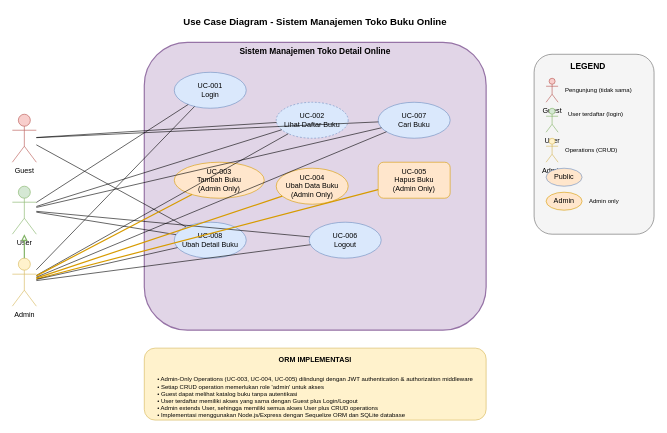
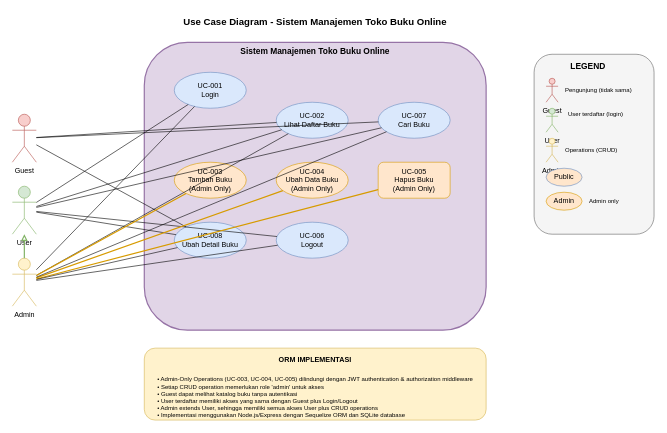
node "Sistem Manajemen Toko Detail Online": label "Sistem Manajemen Toko Detail Online" -> "Sistem Manajemen Toko Buku Online"
node "UC-002 Lihat Daftar Buku": style dashed -> solid
node "UC-003 Tambah Buku (Admin Only)": size 90x36 -> 72x36
node "UC-004 Ubah Data Buku (Admin Only)": moved (312, 186) -> (312, 180)
node "UC-006 Logout": moved (345, 240) -> (312, 240)
